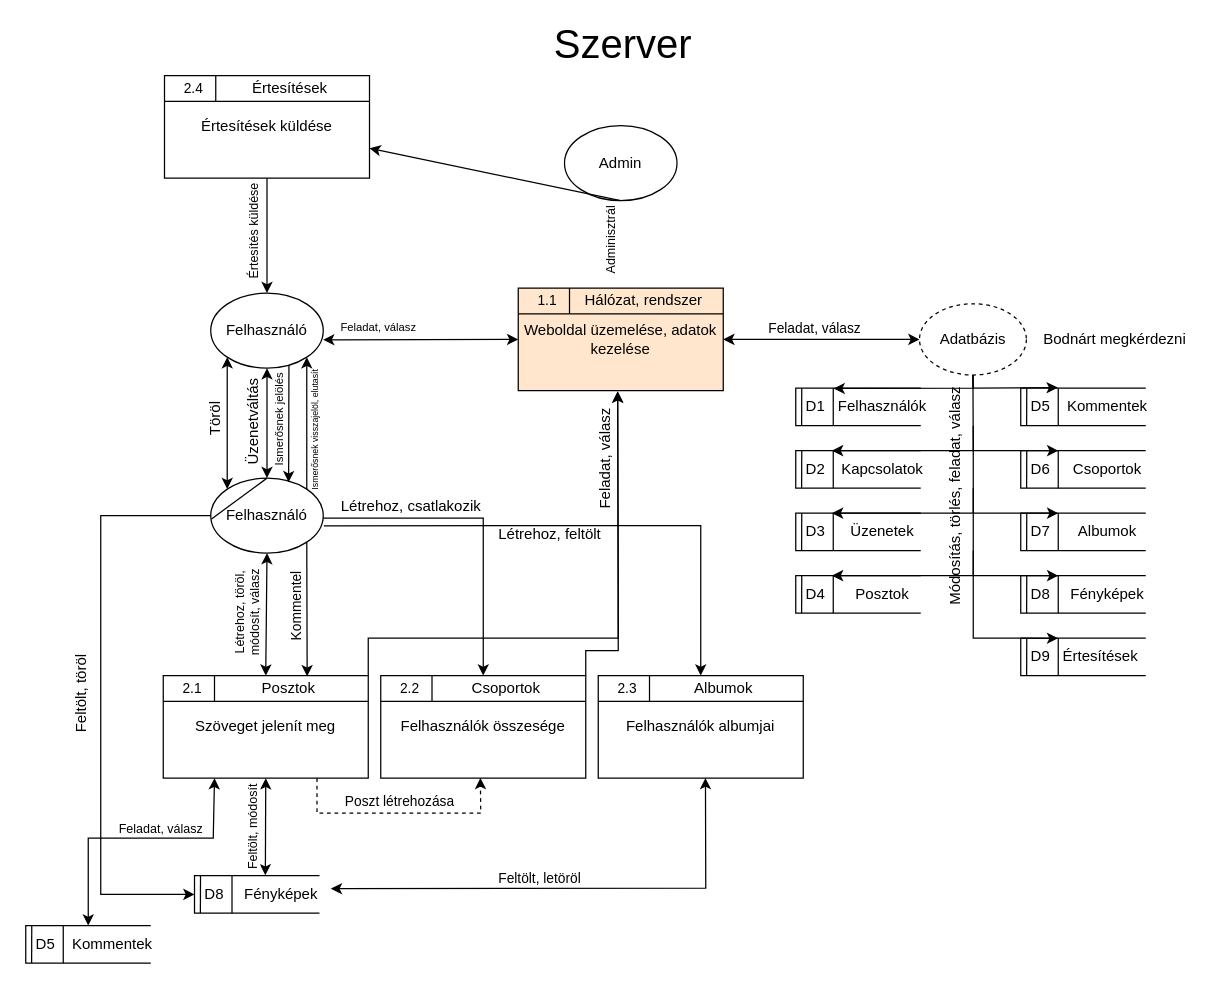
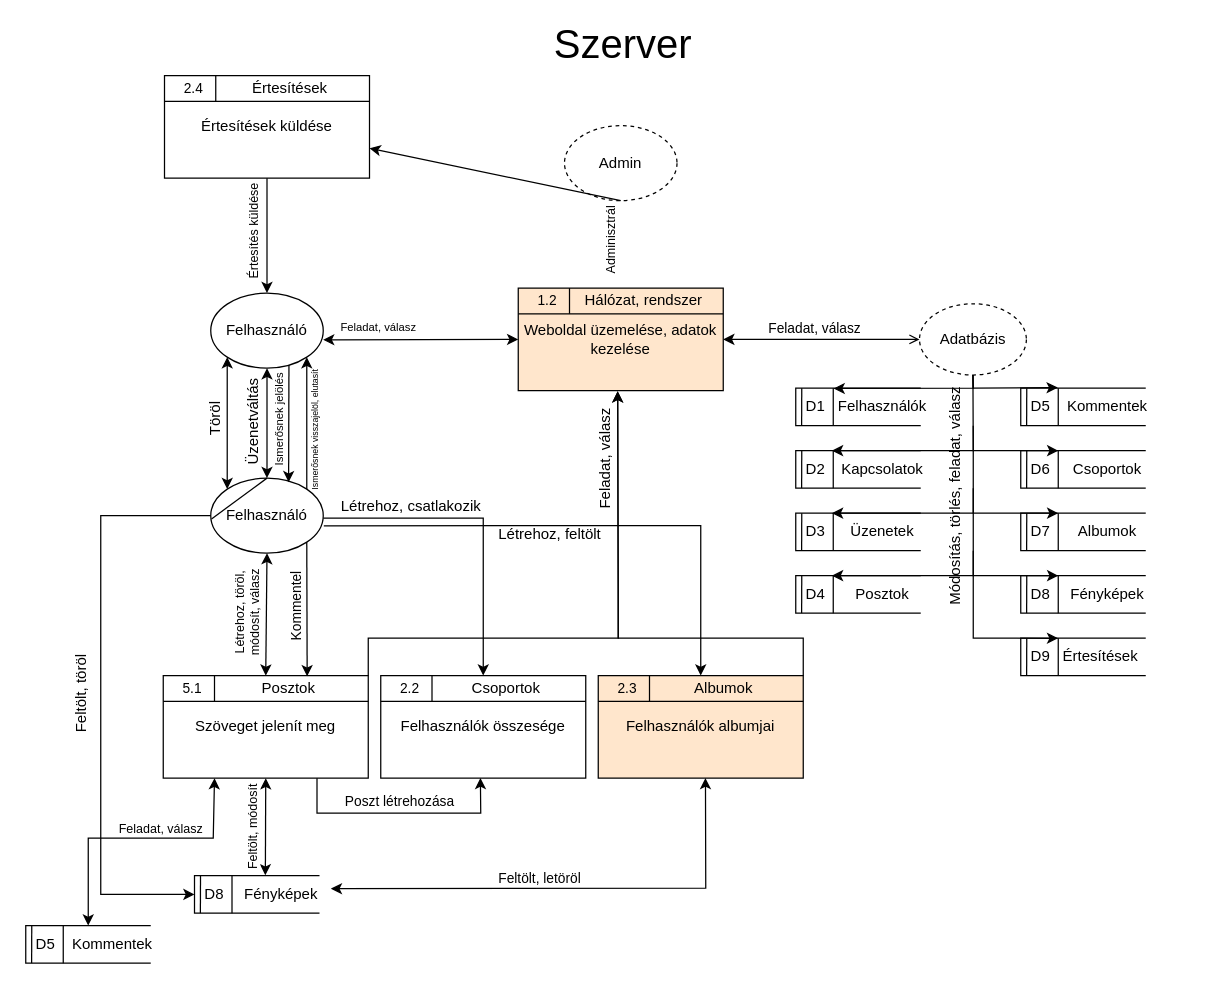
node "Admin": style solid -> dashed
node "1.1": label "1.1" -> "1.2"
edge "Adatbázis" -- "Weboldal üzemelése, adatok kezelése": arrowhead classic -> open
node "Bodnárt megkérdezni": removed
edge "Felhasználók albumjai" -> "Weboldal üzemelése, adatok kezelése": added
edge "Felhasználók összesége" -> "Weboldal üzemelése, adatok kezelése": removed
node "2.1": label "2.1" -> "5.1"
node "Felhasználók albumjai": fillcolor #ffffff -> #ffe6cc
edge "Szöveget jelenít meg" -> "Felhasználók összesége": style dashed -> solid
